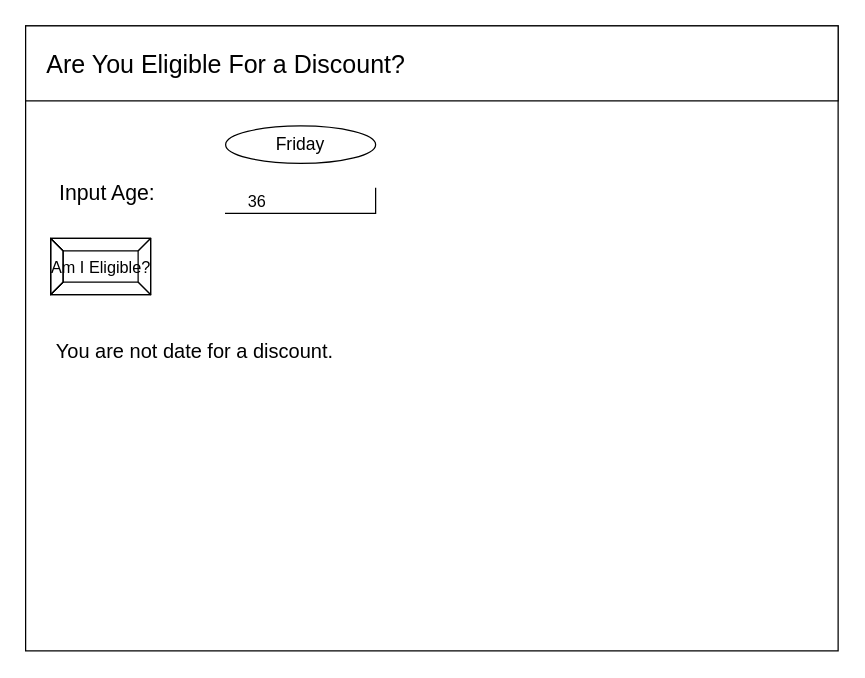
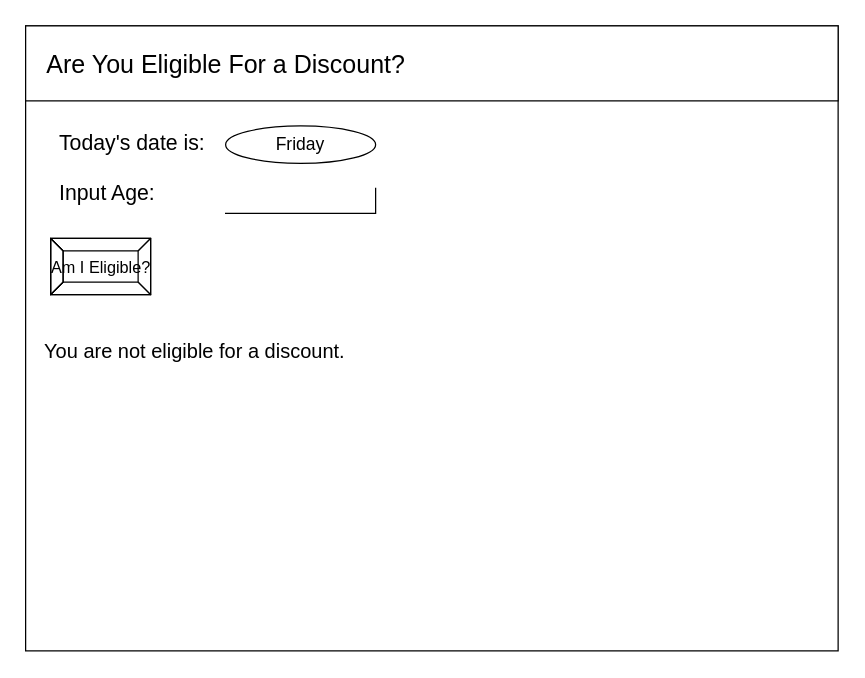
node "Today's date is:": added
node "36": removed
node "You are not date for a discount.": label "You are not date for a discount." -> "You are not eligible for a discount."
